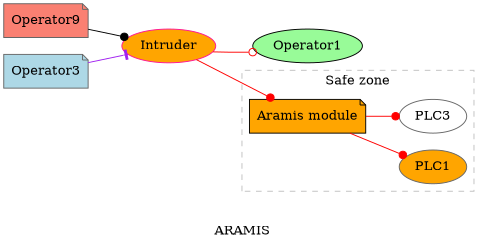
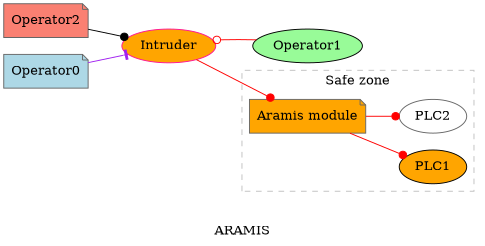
node "Operator9": label "Operator9" -> "Operator2"
edge "Intruder" -> "Operator1": reversed
node "Operator3": label "Operator3" -> "Operator0"
node "Aramis module": color black -> gray40
node "PLC3": label "PLC3" -> "PLC2"
node "PLC1": color gray40 -> black
